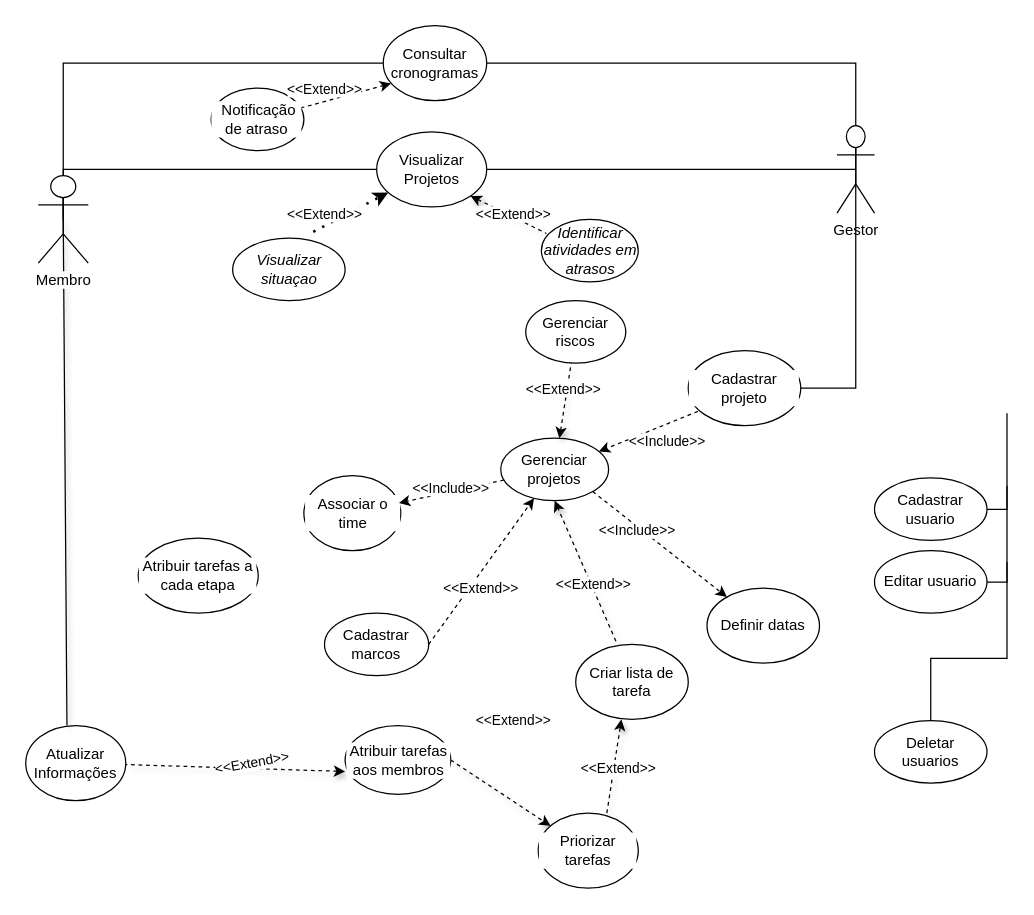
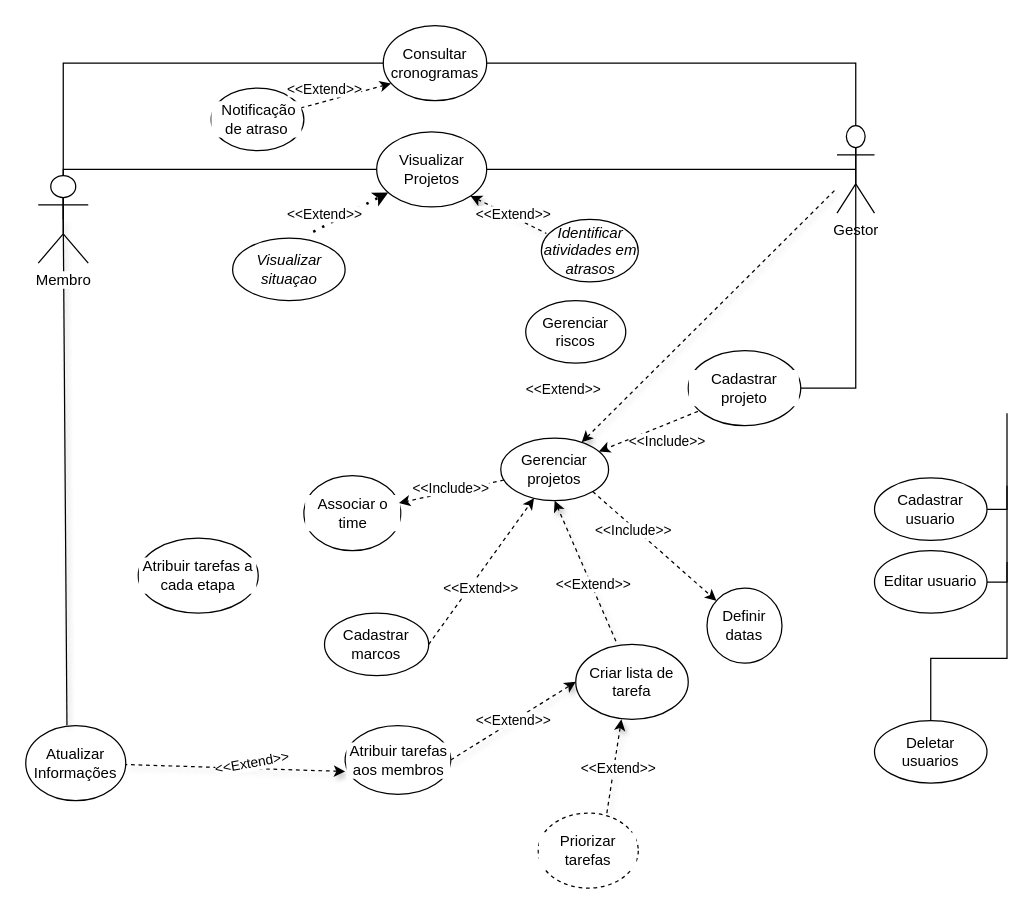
edge "Gerenciar riscos" -> "Gerenciar projetos": now "Gestor" -> "Gerenciar projetos"
node "Definir datas": size 113x75 -> 75x75
edge "Atribuir tarefas aos membros" -> "Priorizar tarefas": now "Atribuir tarefas aos membros" -> "Criar lista de tarefa"
node "Priorizar tarefas": style solid -> dashed
